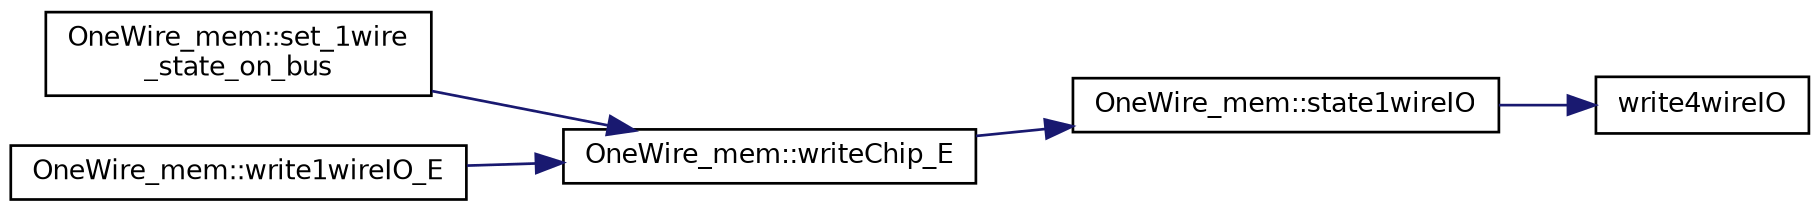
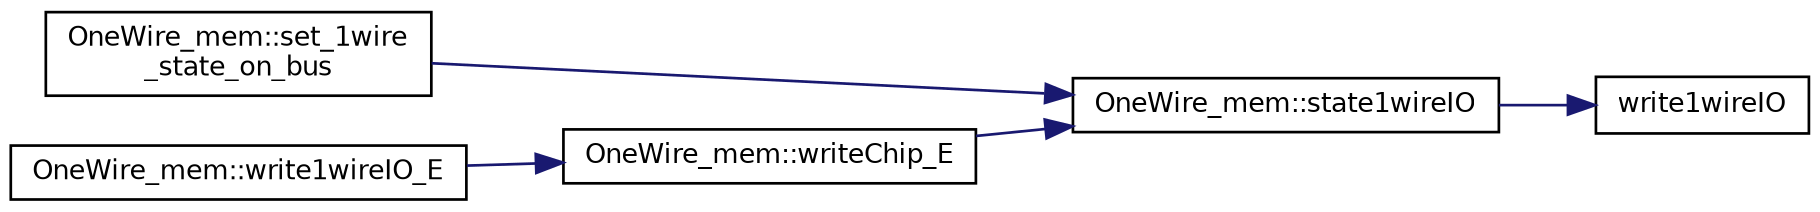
node "write4wireIO": label "write4wireIO" -> "write1wireIO"
edge "OneWire_mem::set_1wire _state_on_bus" -> "OneWire_mem::writeChip_E": now "OneWire_mem::set_1wire _state_on_bus" -> "OneWire_mem::state1wireIO"
